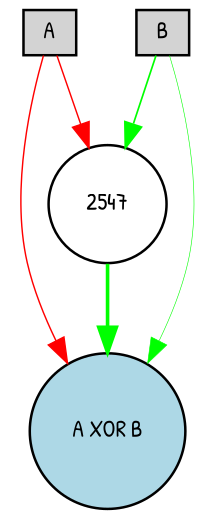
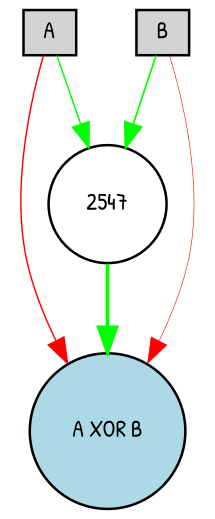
edge "A" -> "2547": color red -> green
edge "B" -> "A XOR B": color green -> red
